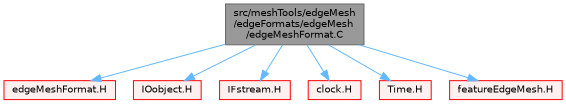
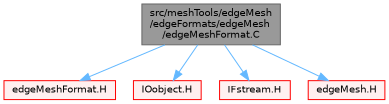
node "clock.H": removed
node "Time.H": removed
node "featureEdgeMesh.H": label "featureEdgeMesh.H" -> "edgeMesh.H"
